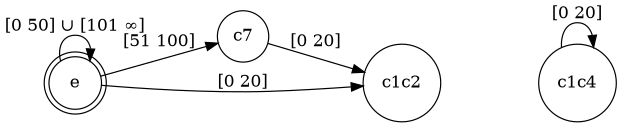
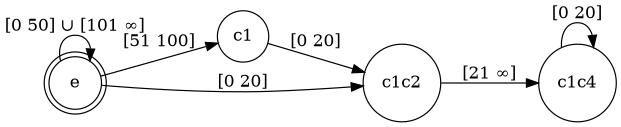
node "c7": label "c7" -> "c1"
edge "c1c2" -> "c1c4": added, label "[21 ∞]"
